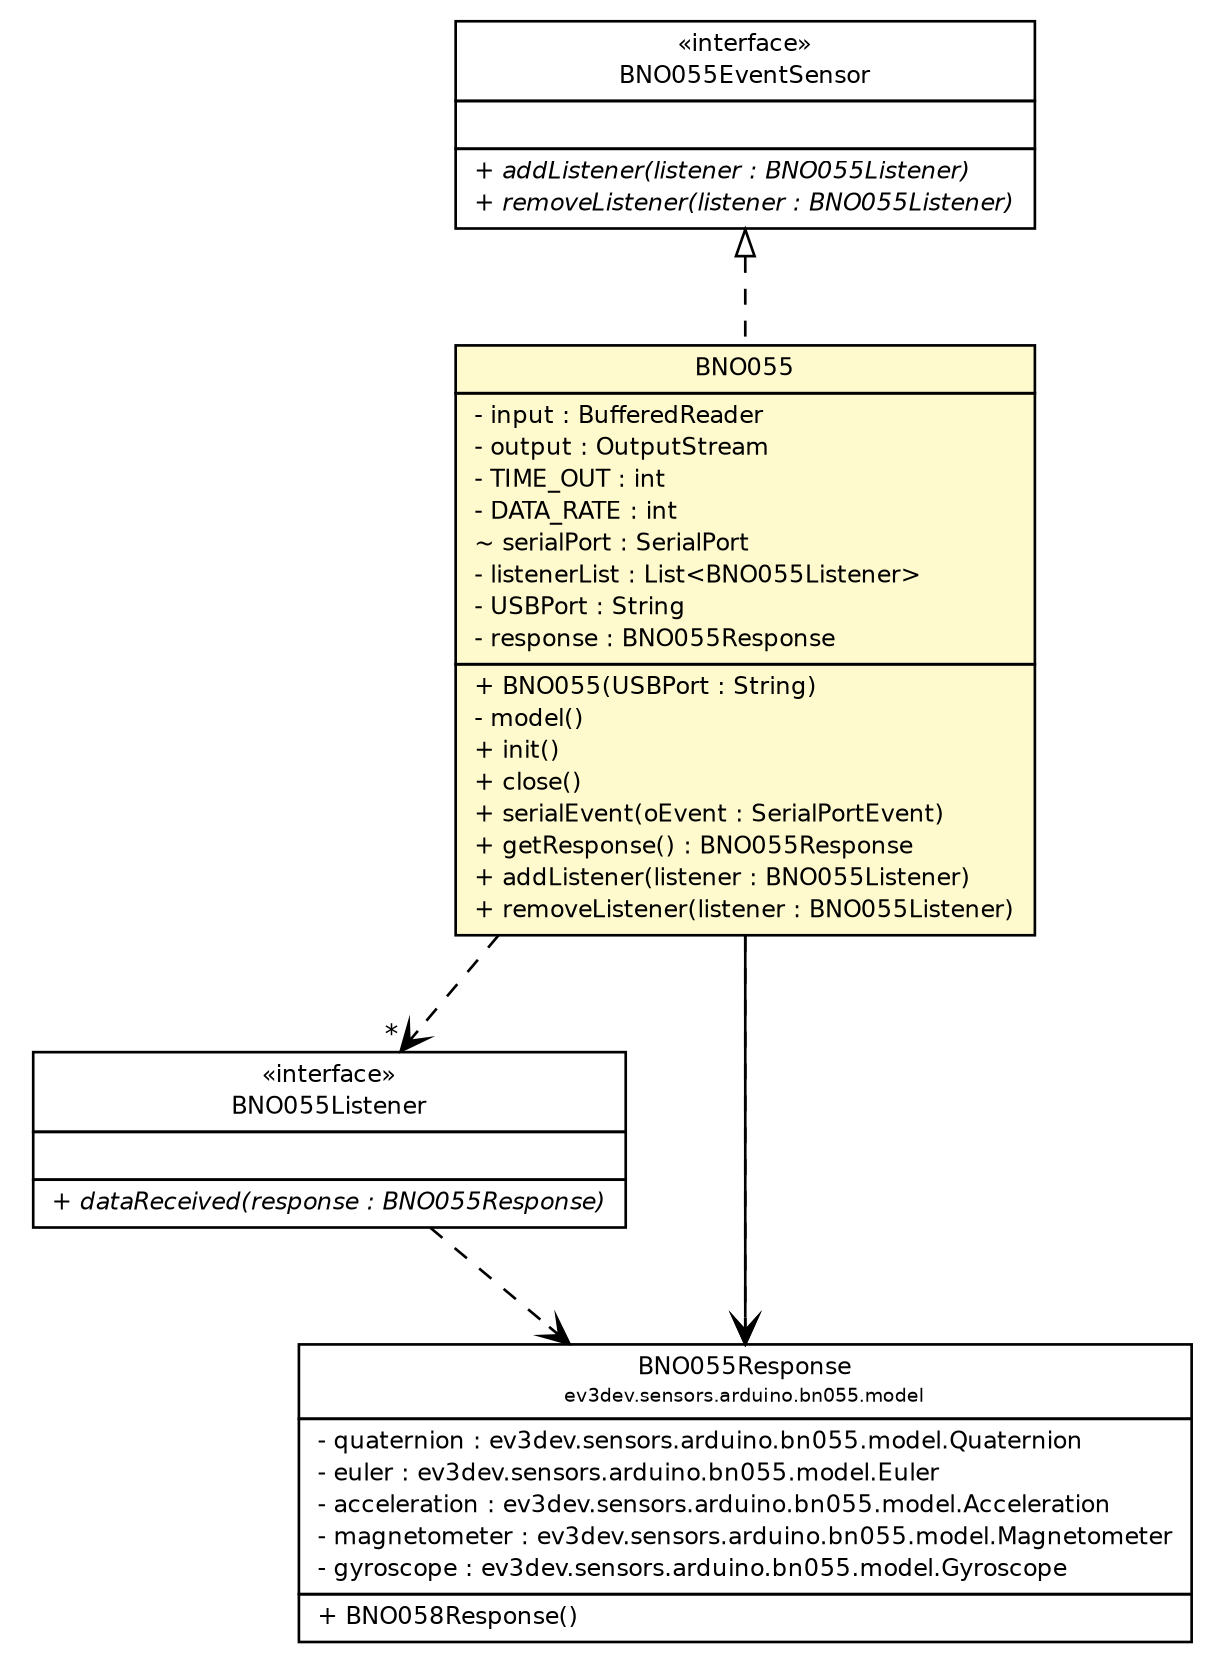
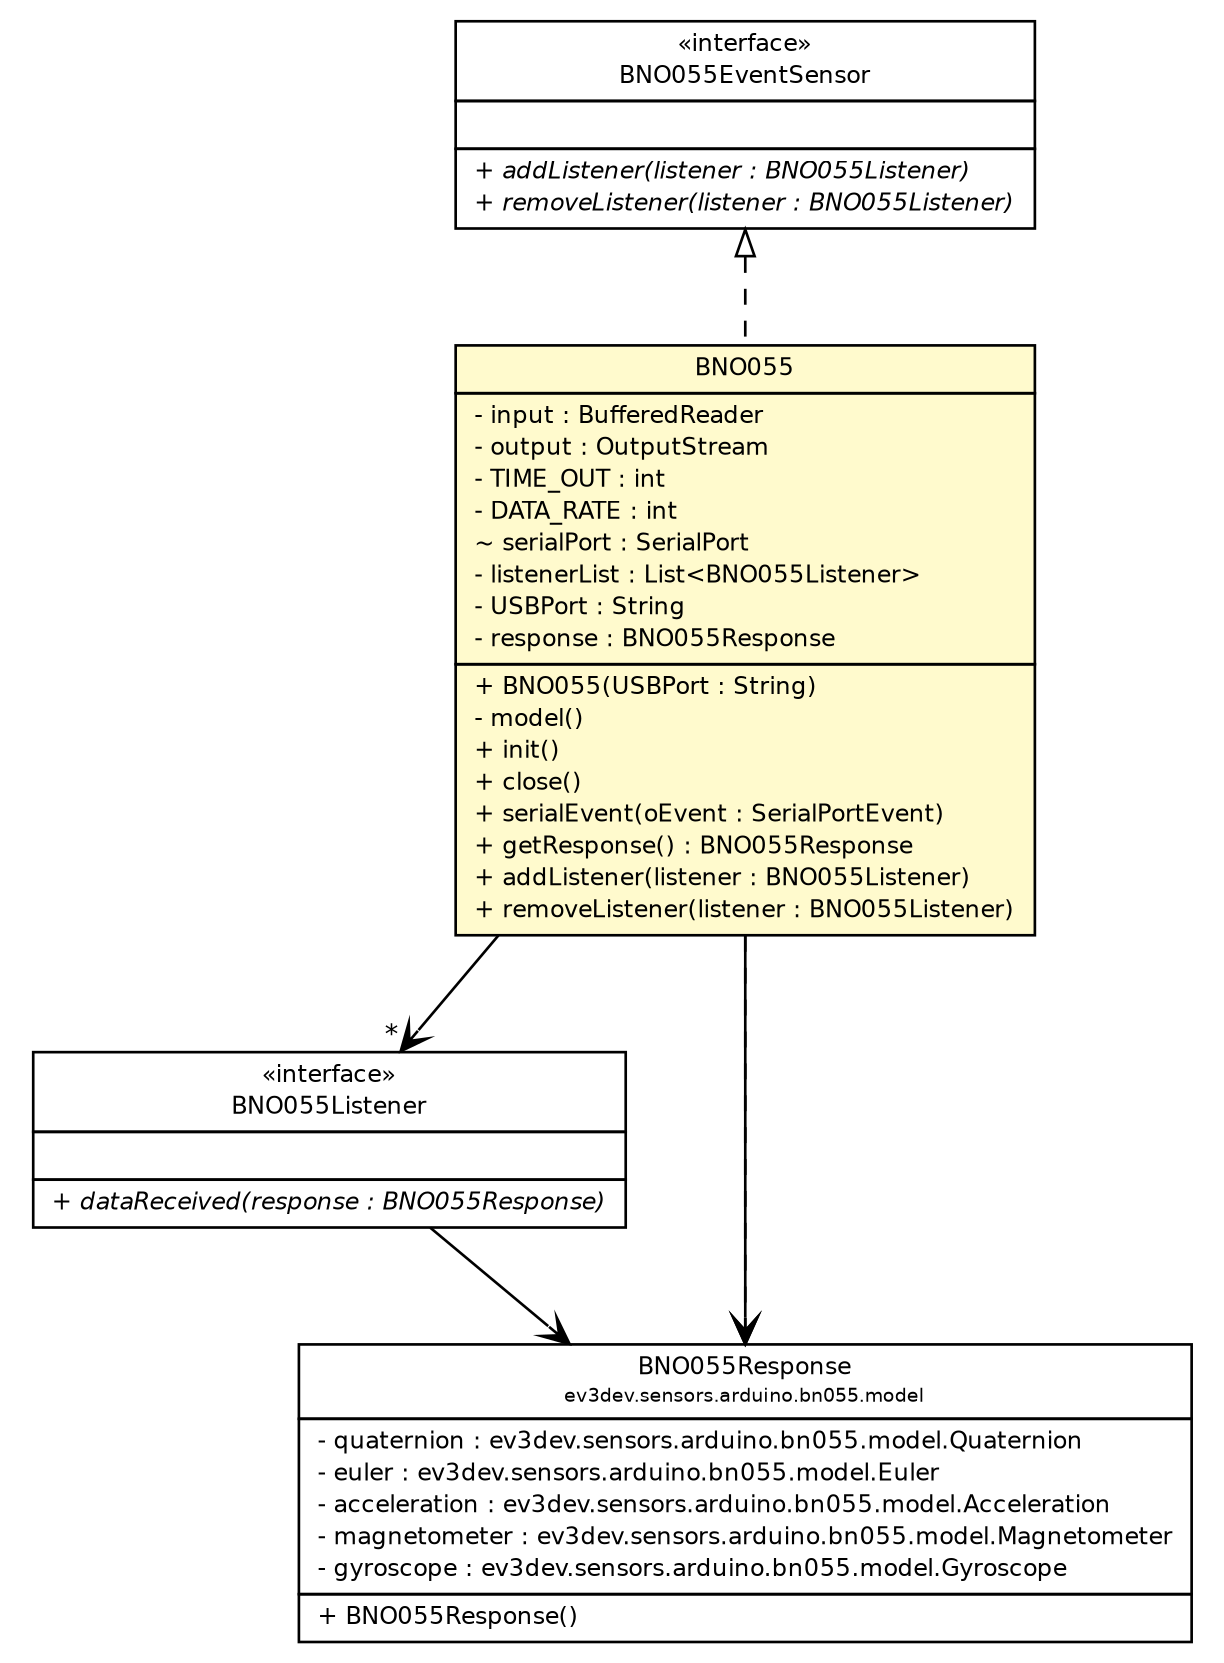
edge "BNO055" -> "BNO055Listener": style dashed -> solid
edge "BNO055Listener" -> "BNO055Response": style dashed -> solid
node "BNO055Response": text "+ BNO058Response()" -> "+ BNO055Response()"
